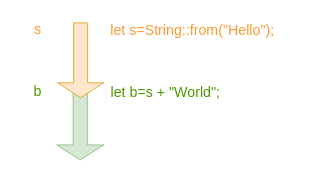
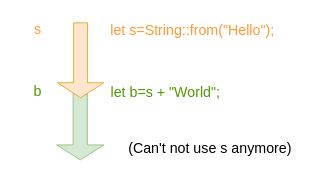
node "(Can't not use s anymore)": added
